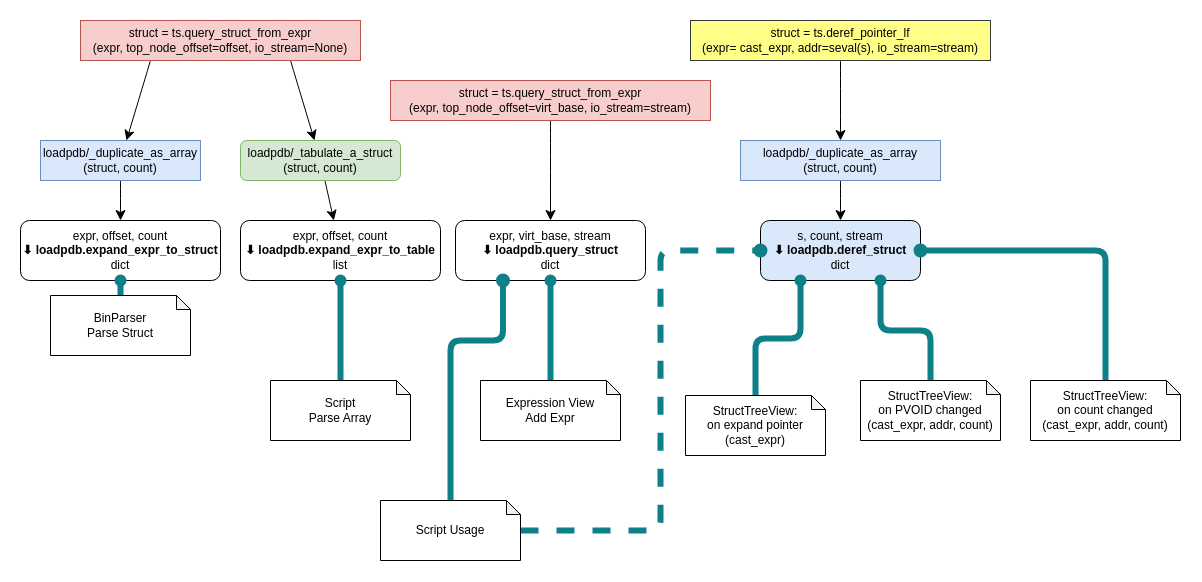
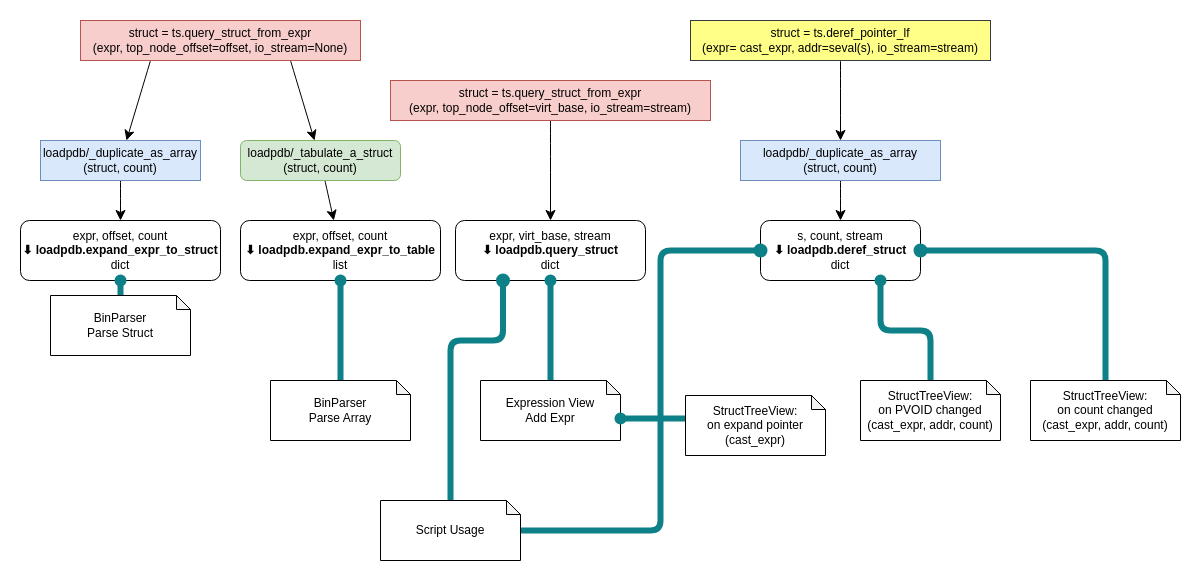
node "s, count, stream ⬇ loadpdb.deref_struct dict": fillcolor #dae8fc -> #ffffff
edge "StructTreeView: on expand pointer (cast_expr)" -> "s, count, stream ⬇ loadpdb.deref_struct dict": now "StructTreeView: on expand pointer (cast_expr)" -> "Expression View Add Expr"
node "Script Parse Array": label "Script Parse Array" -> "BinParser Parse Array"
edge "Script Usage" -> "s, count, stream ⬇ loadpdb.deref_struct dict": style dashed -> solid
